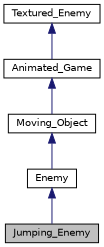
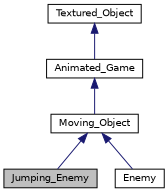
node "Textured_Enemy": label "Textured_Enemy" -> "Textured_Object"
edge "Jumping_Enemy" -> "Enemy": now "Jumping_Enemy" -> "Moving_Object"
